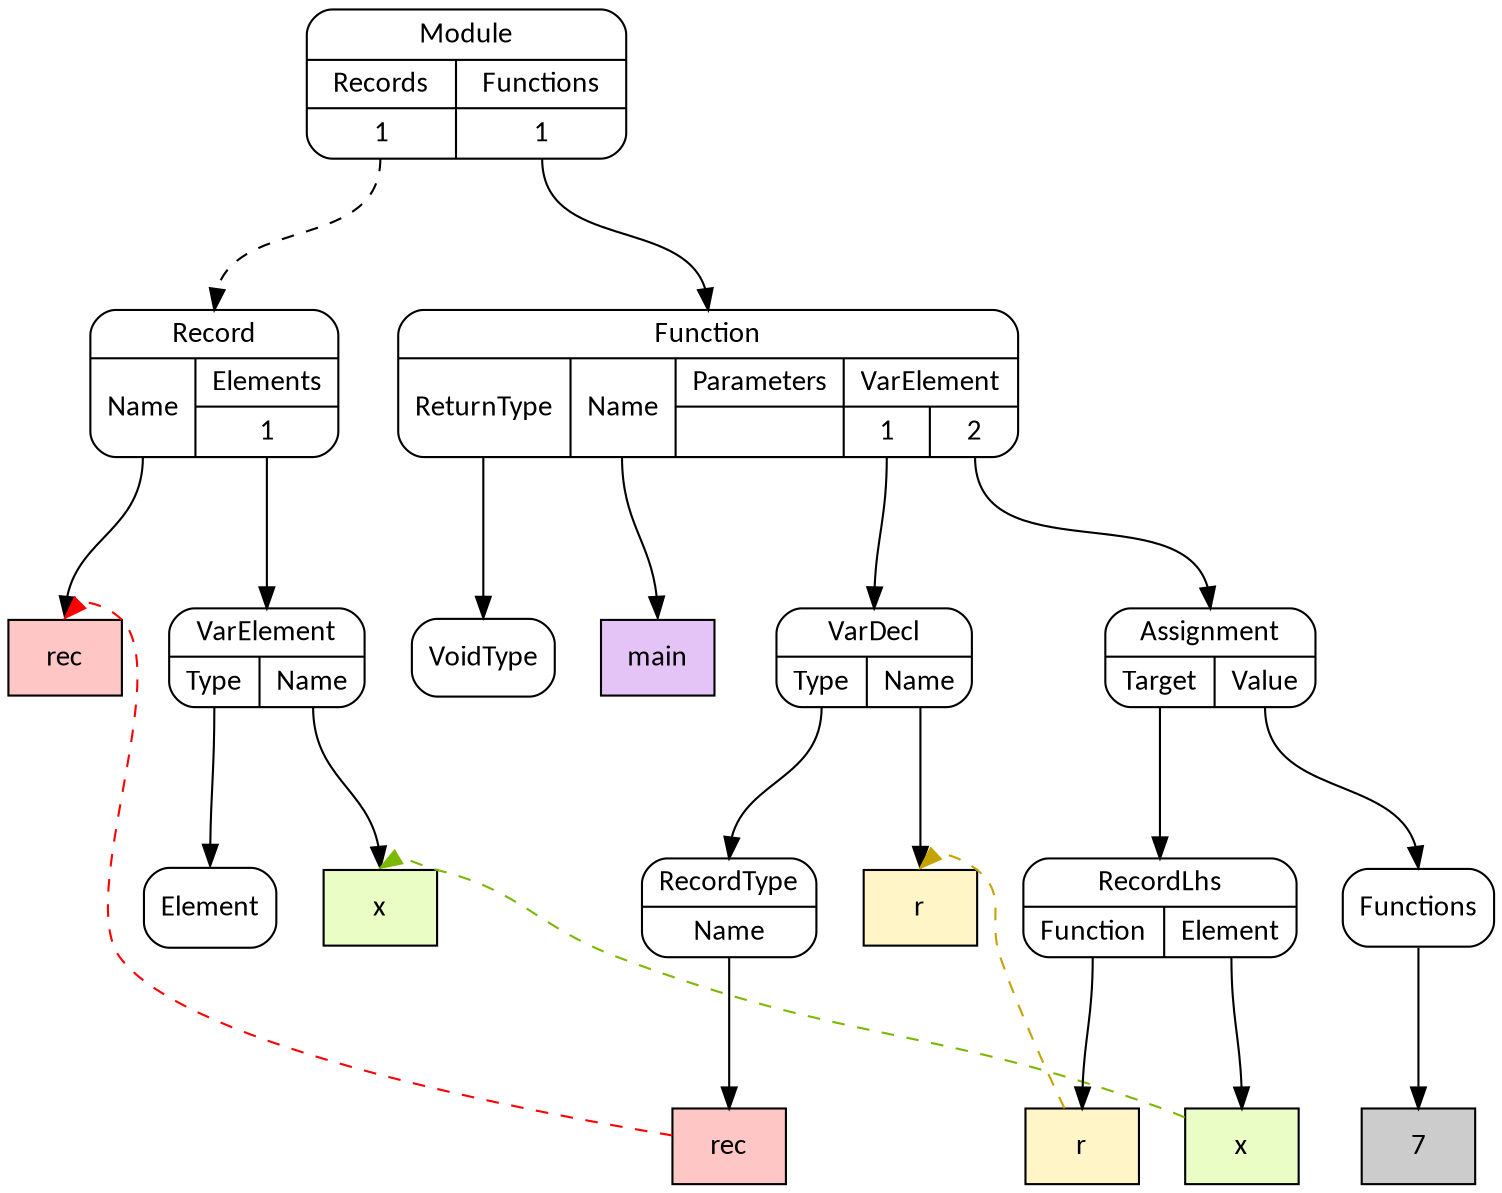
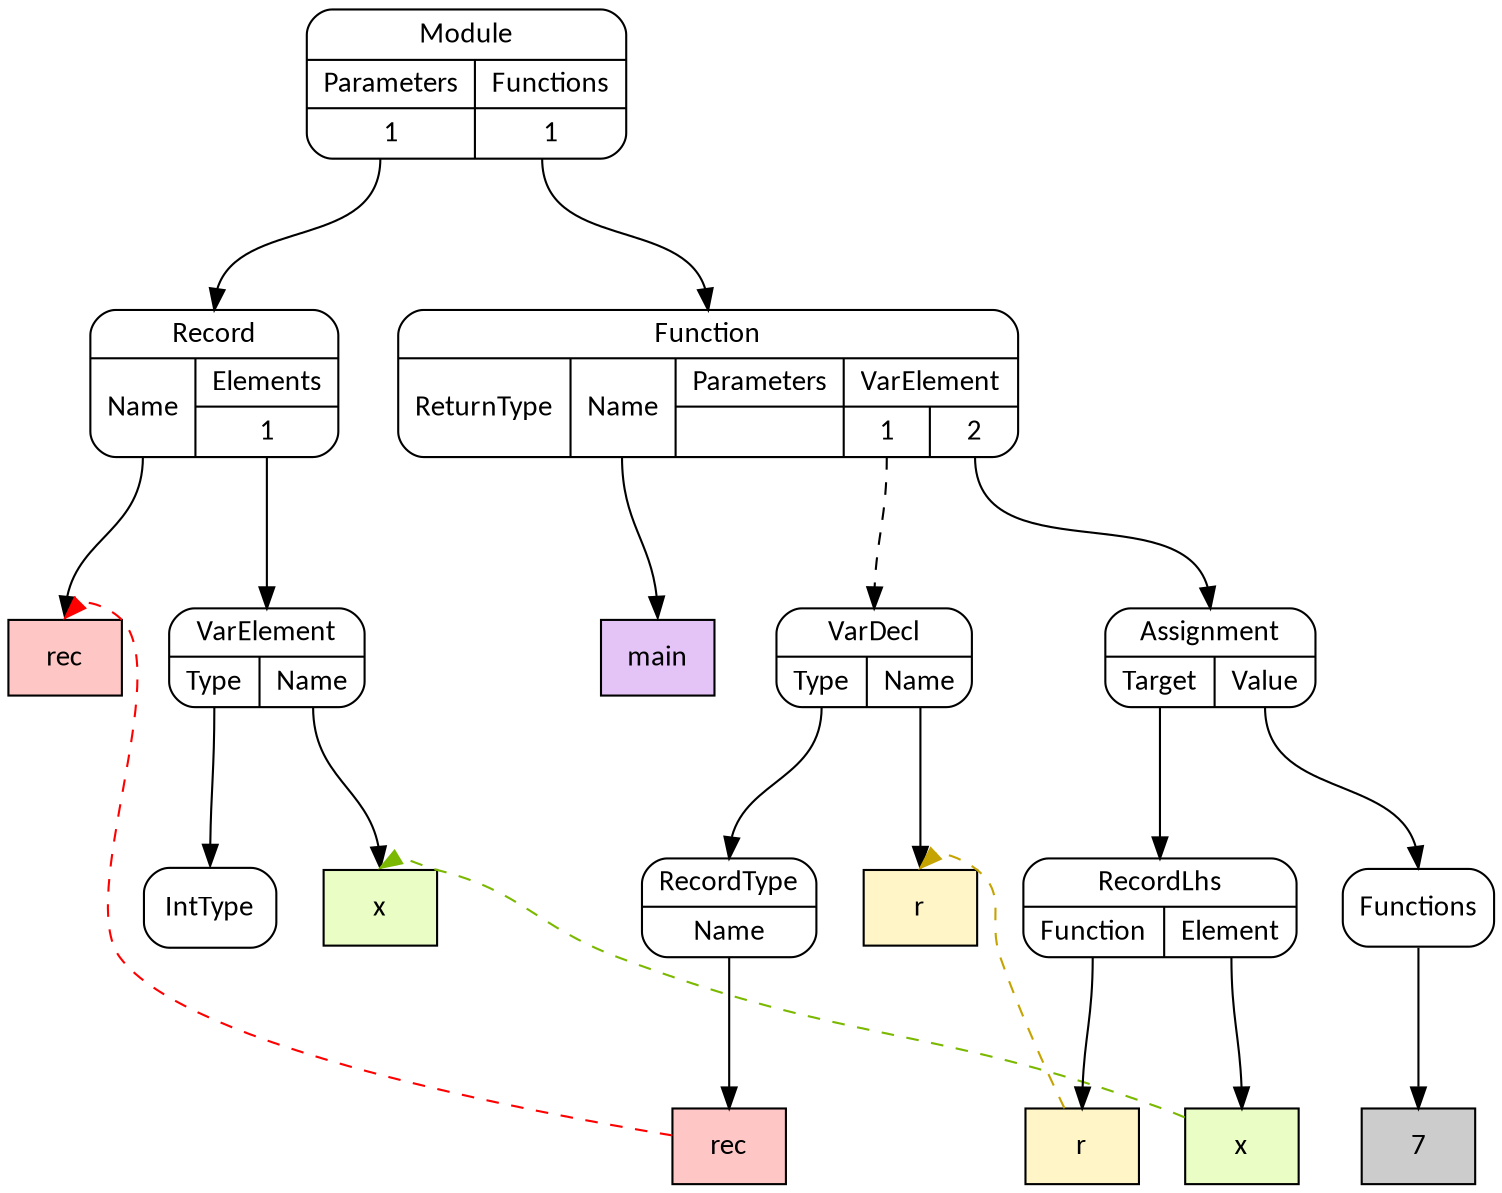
node "Module": text "Records" -> "Parameters"
edge "Module" -> "Record": style dashed -> solid
edge "Function" -> "VarDecl": style solid -> dashed
node "VoidType": removed
node "Element": label "Element" -> "IntType"
